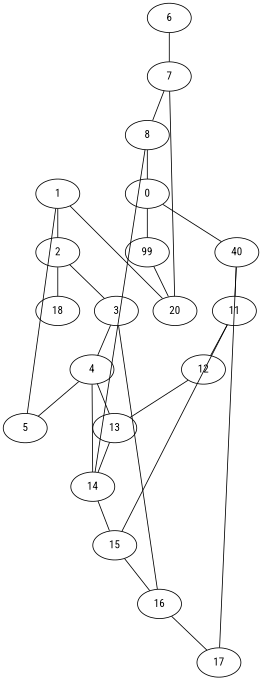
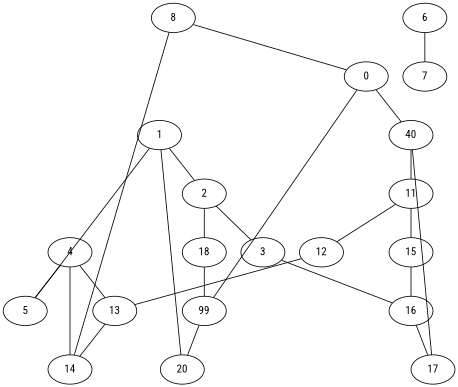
edge "7" -- "8": removed
edge "7" -- "20": removed
edge "18" -- "99": added
edge "3" -- "4": removed
edge "14" -- "15": removed
